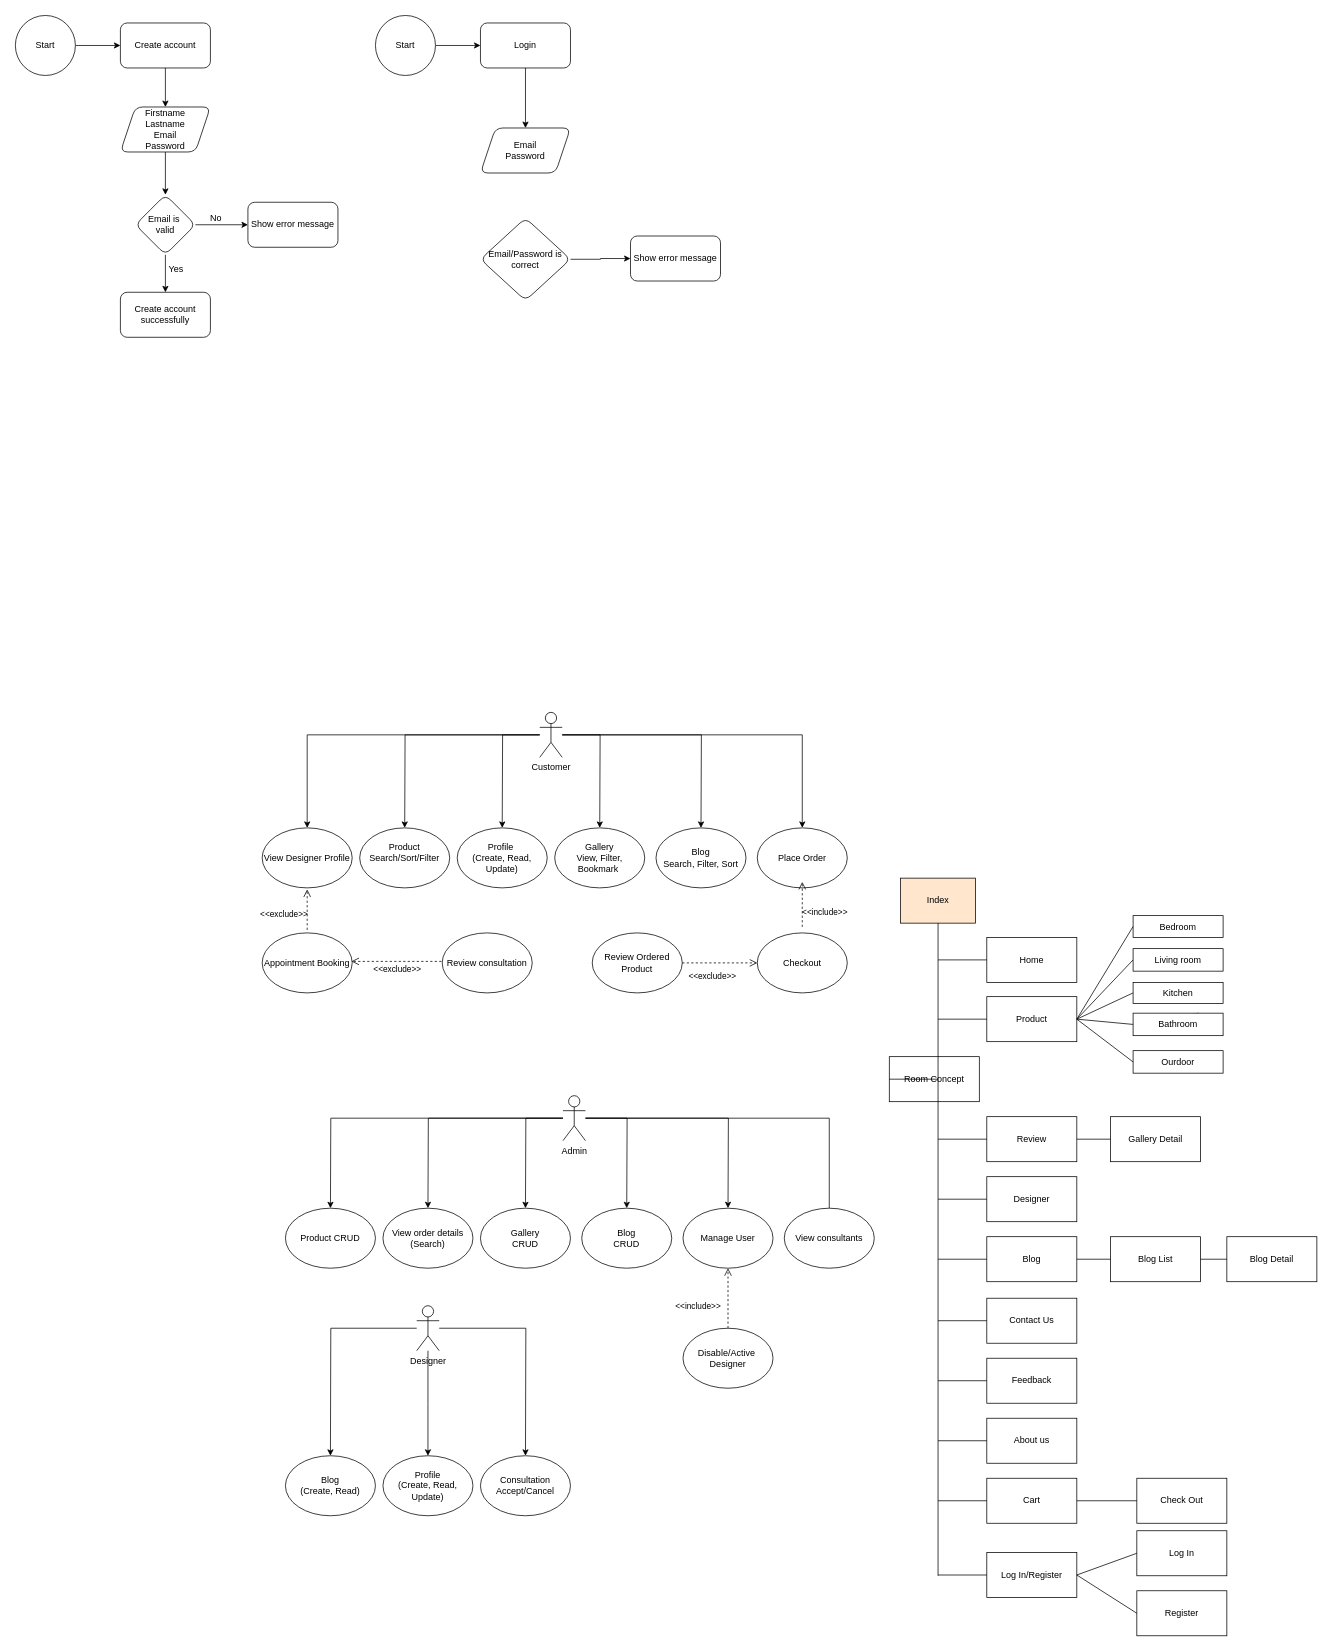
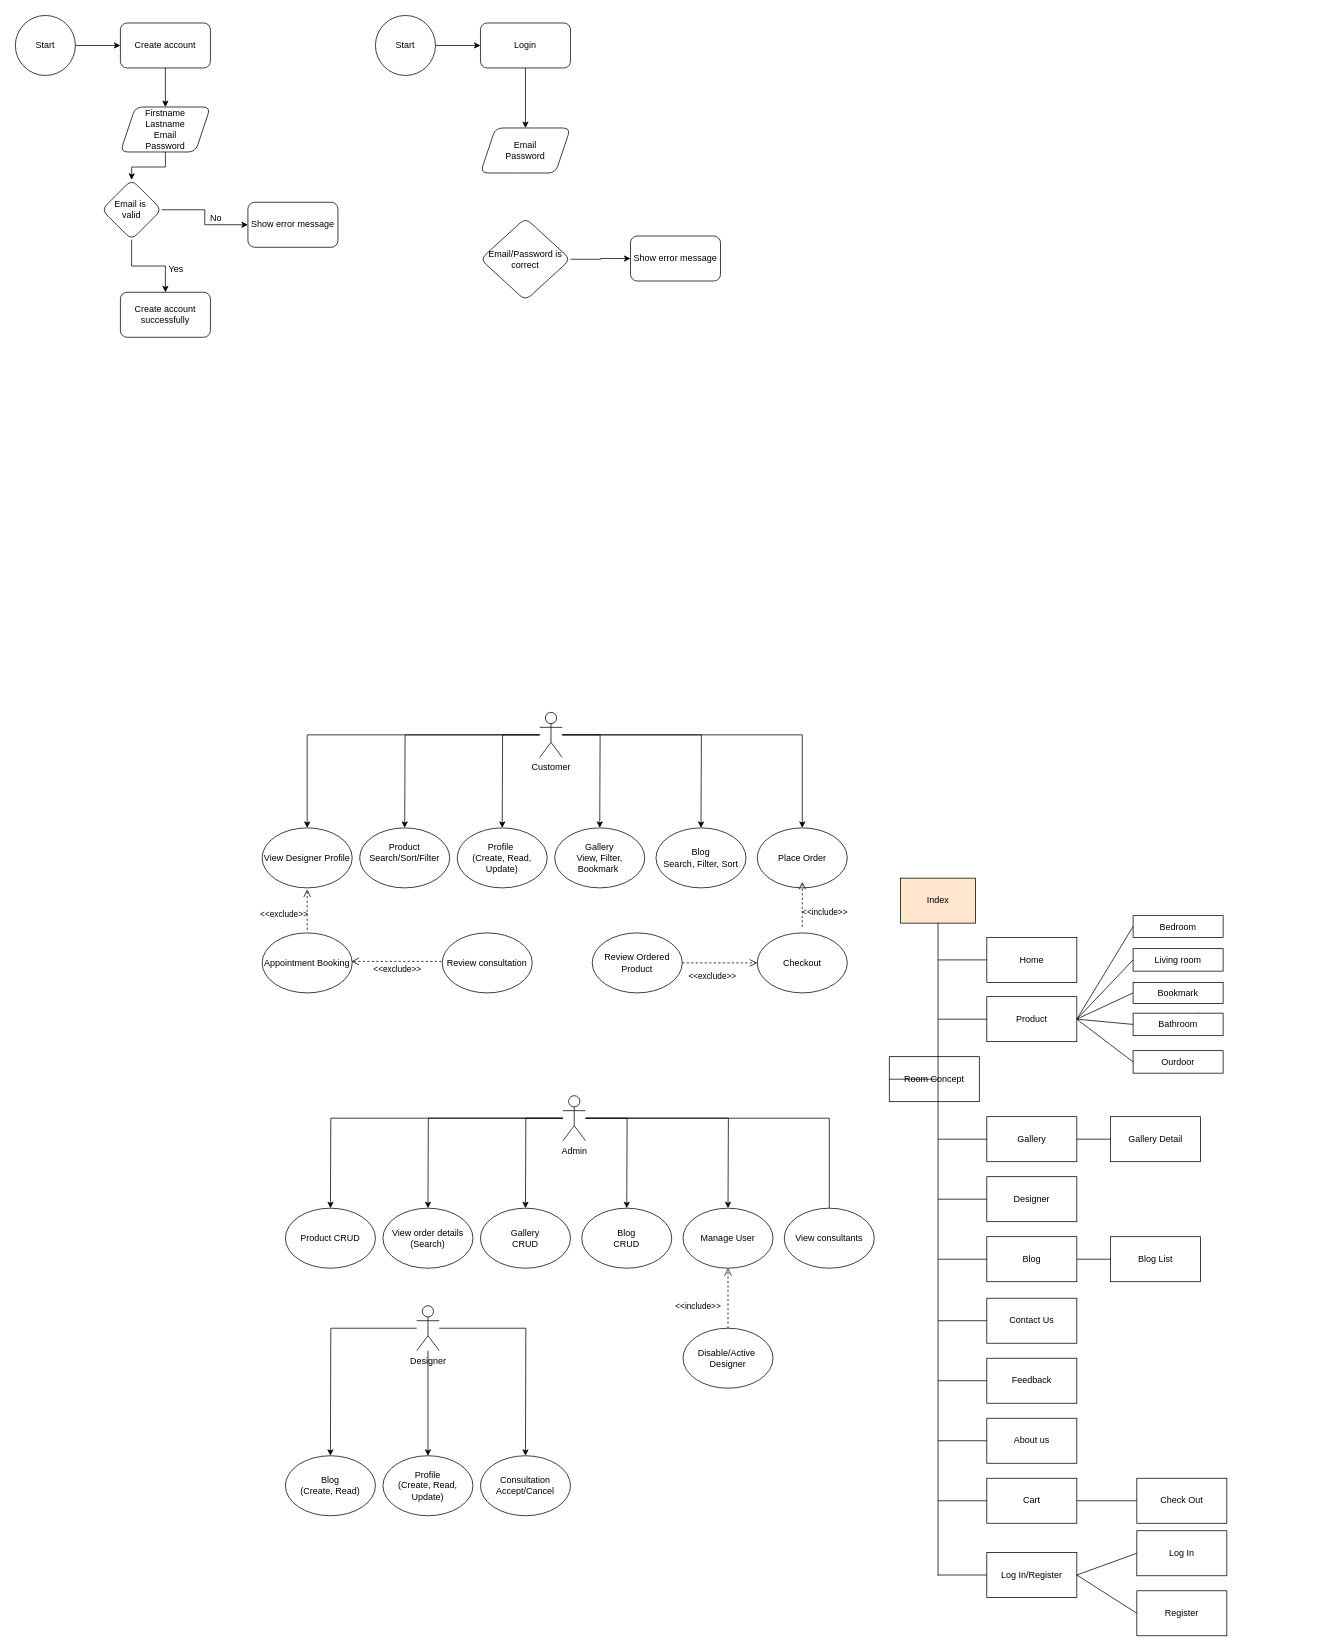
node "Email is valid": moved (165, 225) -> (132, 210)
node "Kitchen": label "Kitchen" -> "Bookmark"
node "Review": label "Review" -> "Gallery"
edge "Blog List" -- "Blog Detail": removed
node "Blog Detail": removed
